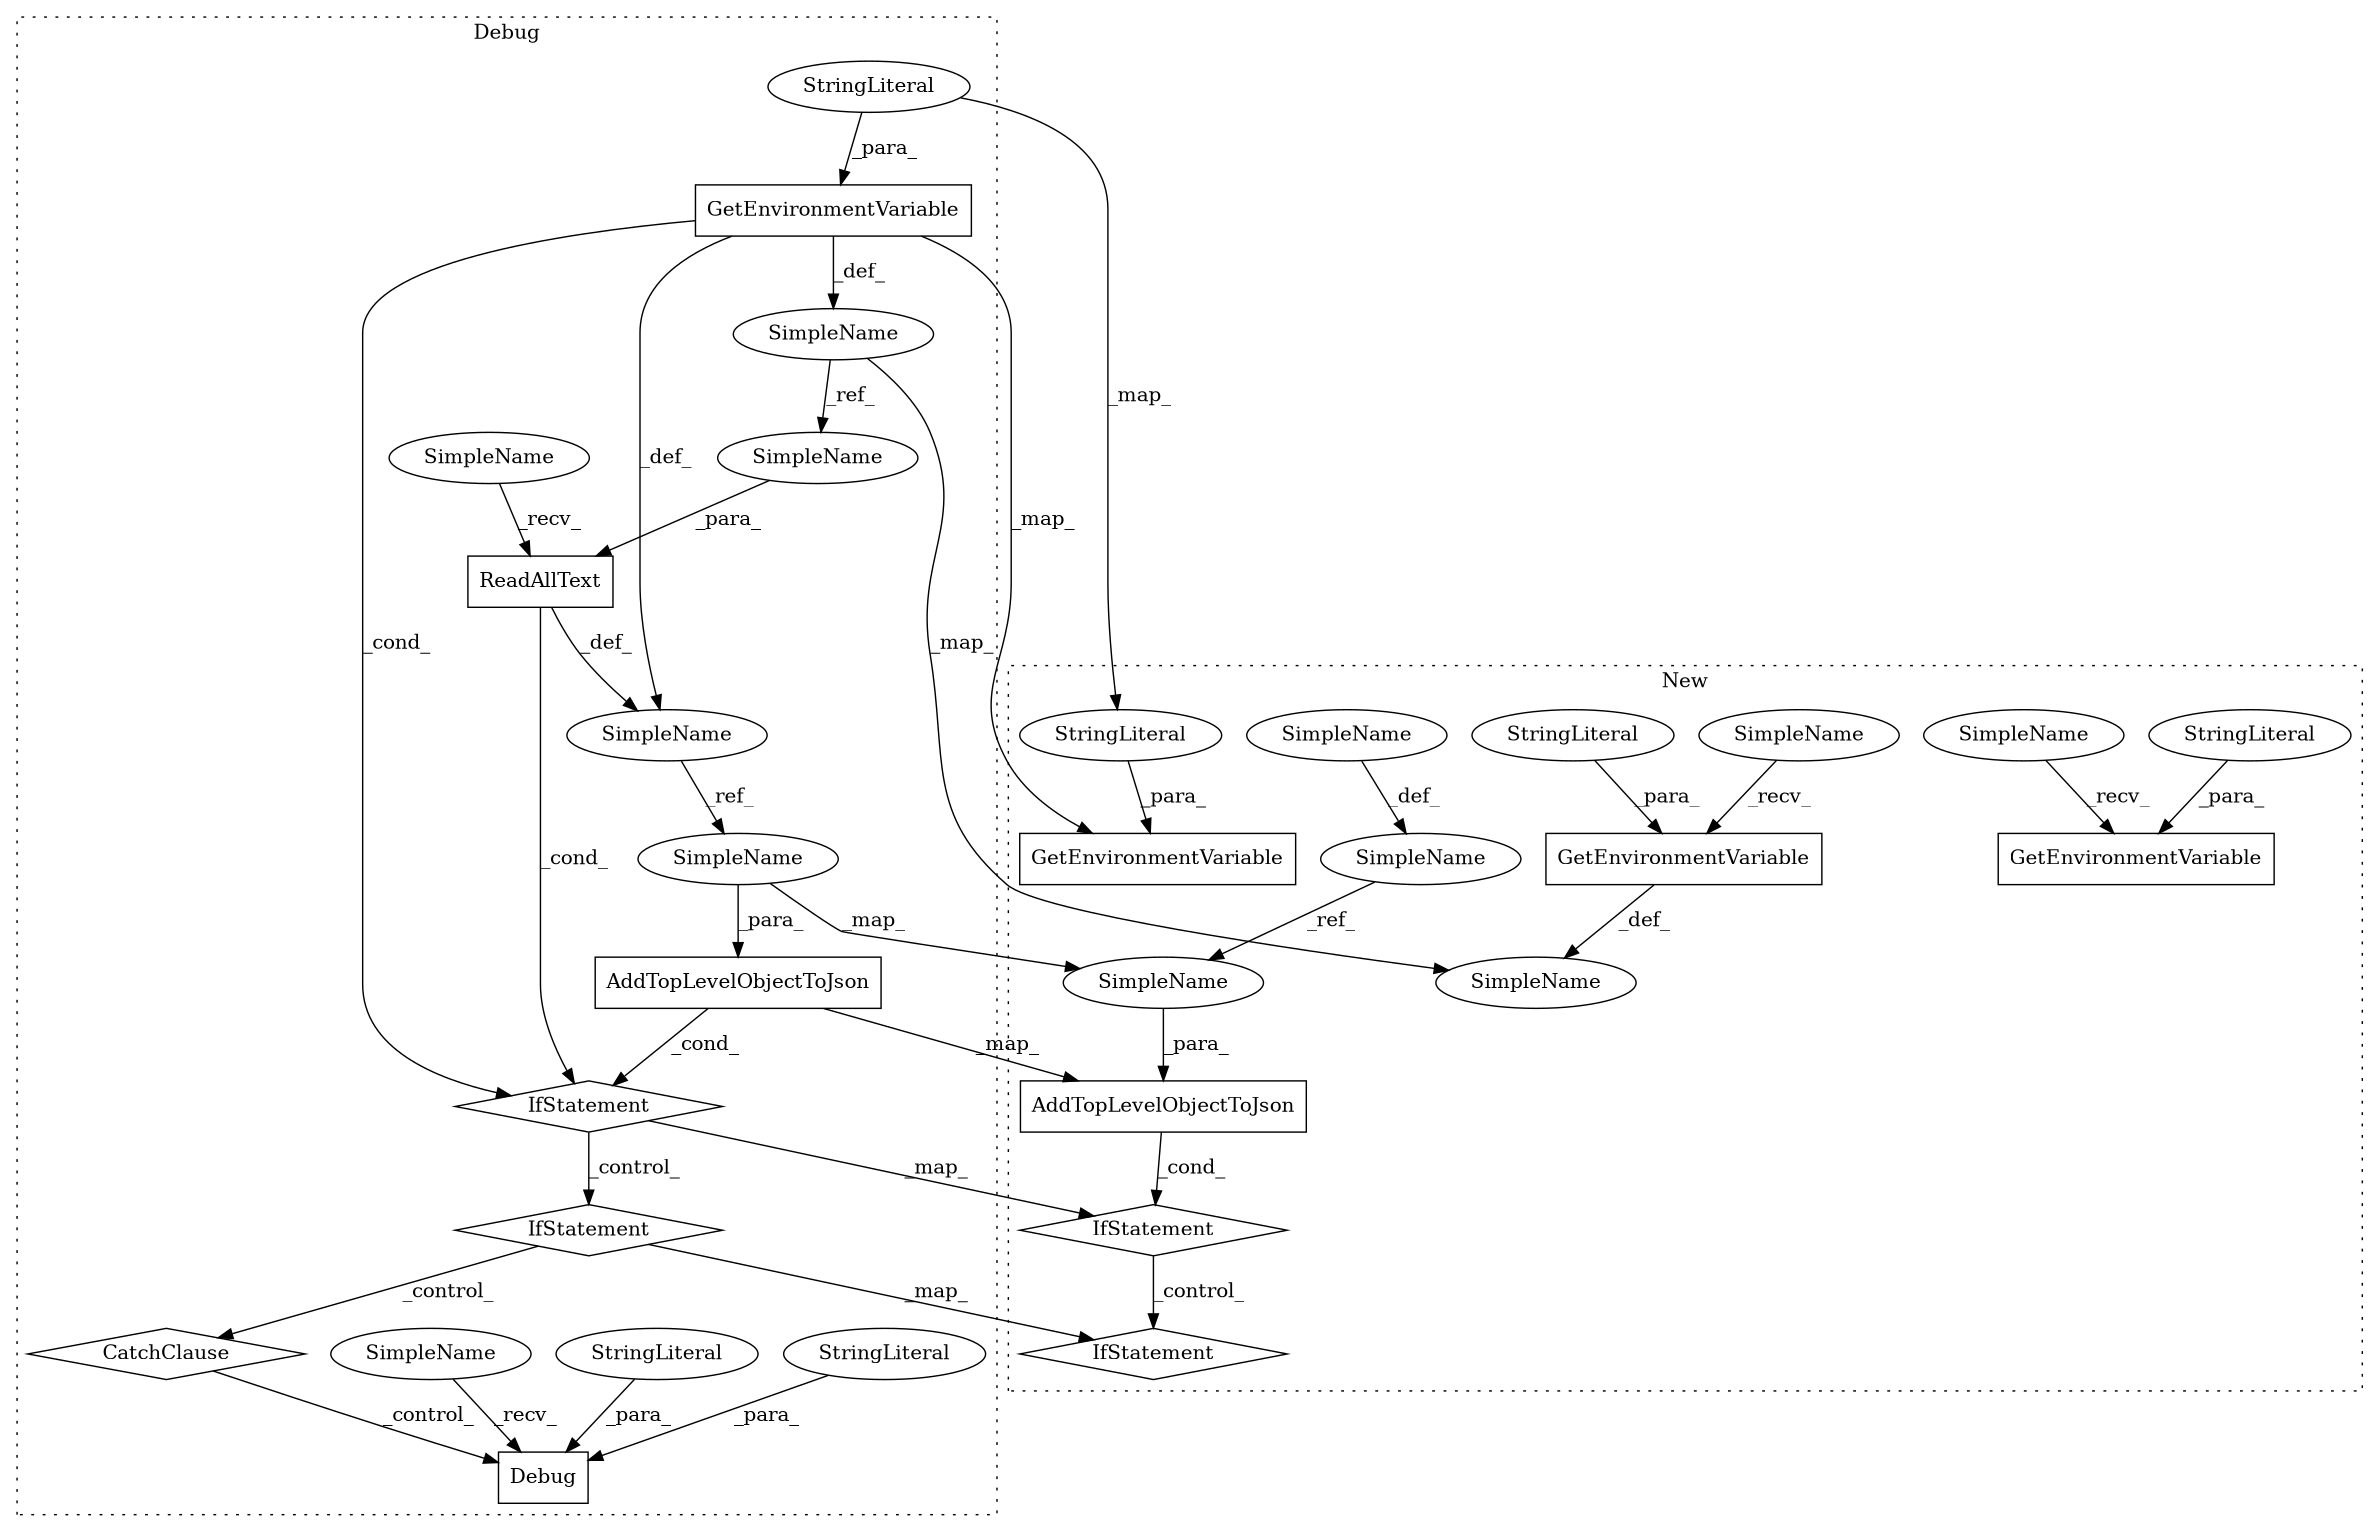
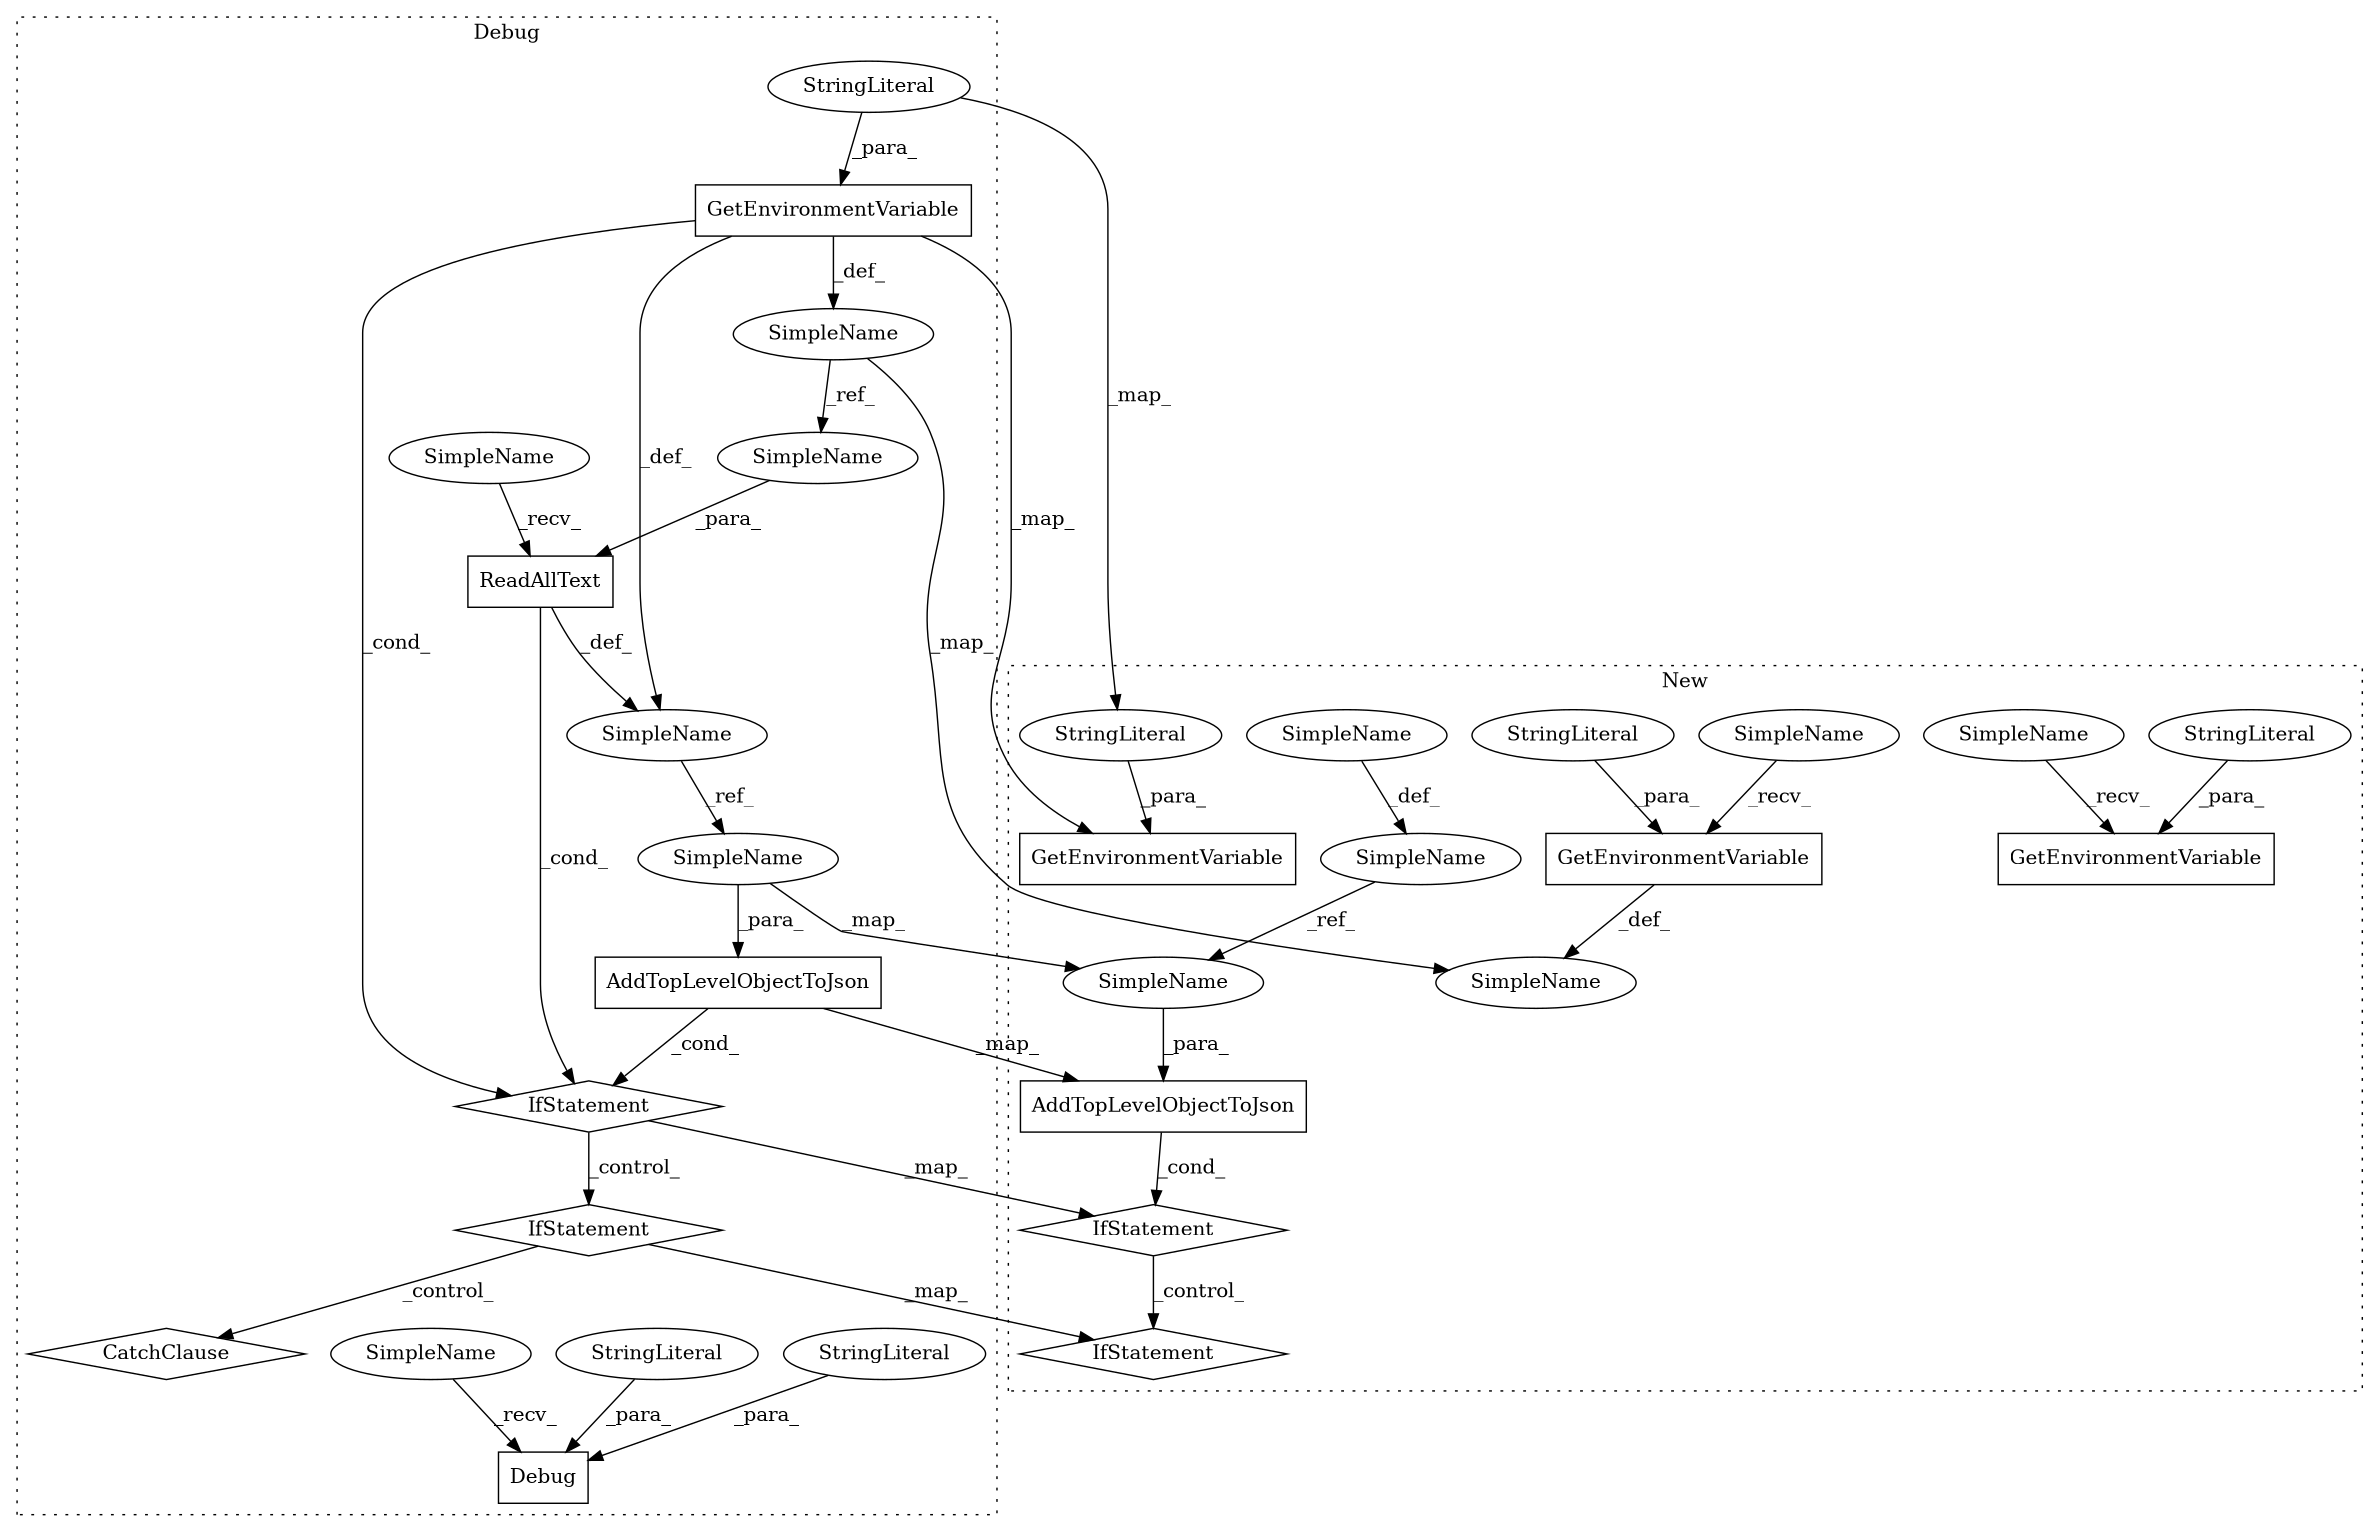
edge "CatchClause" -> "Debug": removed, label "_control_"
